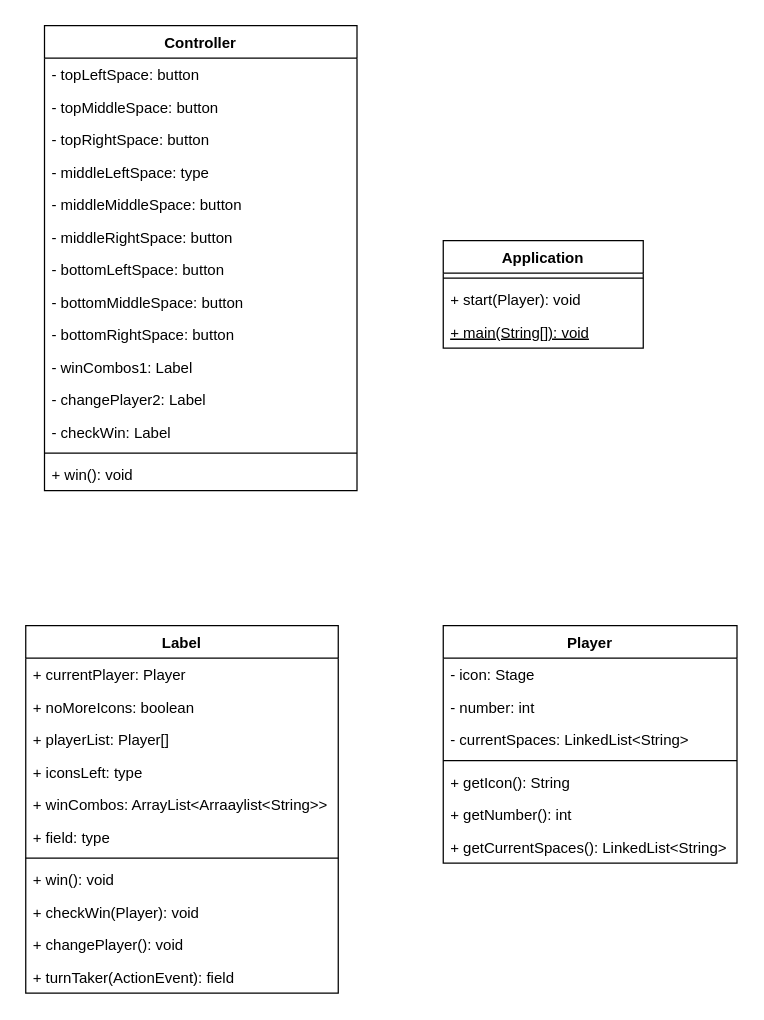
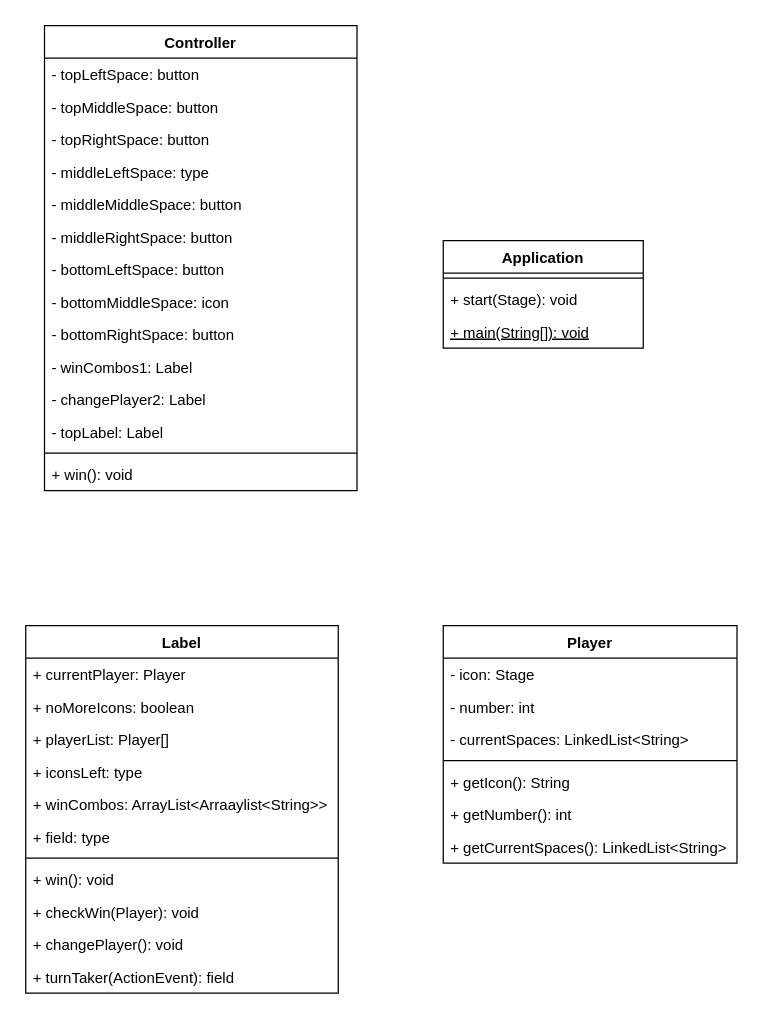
node "+ start(Player): void": label "+ start(Player): void" -> "+ start(Stage): void"
node "- bottomMiddleSpace: button": label "- bottomMiddleSpace: button" -> "- bottomMiddleSpace: icon"
node "- checkWin: Label": label "- checkWin: Label" -> "- topLabel: Label"
